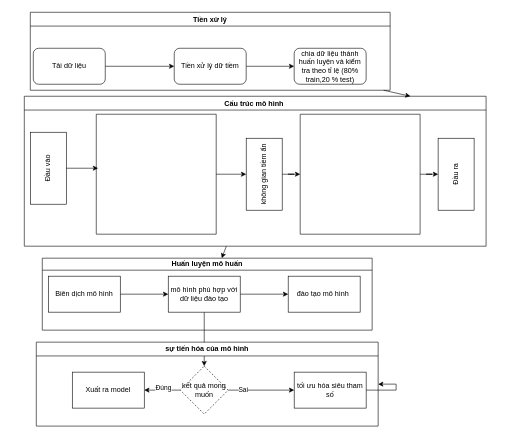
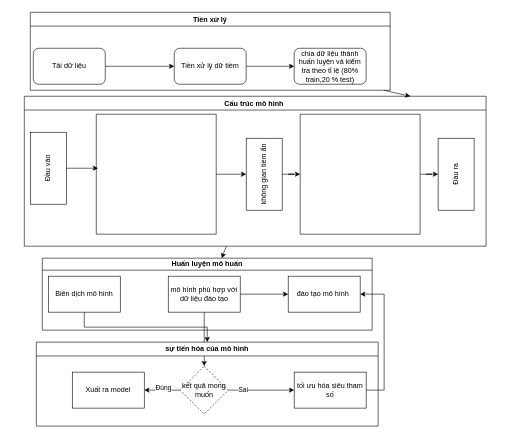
edge "Biên dịch mô hình" -> "mô hình phù hợp với dữ liệu đào tạo": now "Biên dịch mô hình" -> "sự tiến hóa của mô hình"
edge "tối ưu hóa siêu tham số" -> "sự tiến hóa của mô hình": now "tối ưu hóa siêu tham số" -> "đào tạo mô hình"
